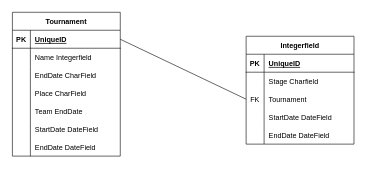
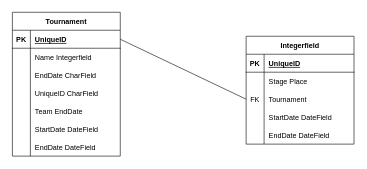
node "Stage Charfield": label "Stage Charfield" -> "Stage Place"
node "Place CharField": label "Place CharField" -> "UniqueID CharField"
